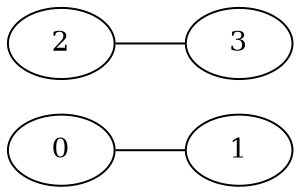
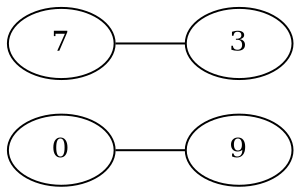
node "2": label "2" -> "7"
node "1": label "1" -> "9"
